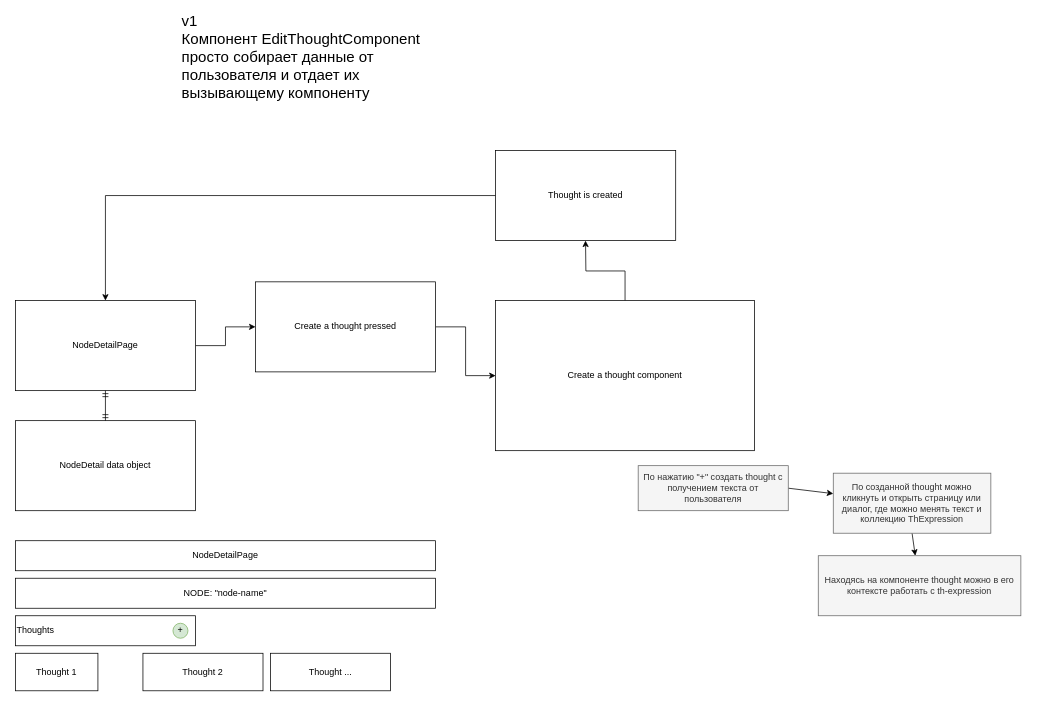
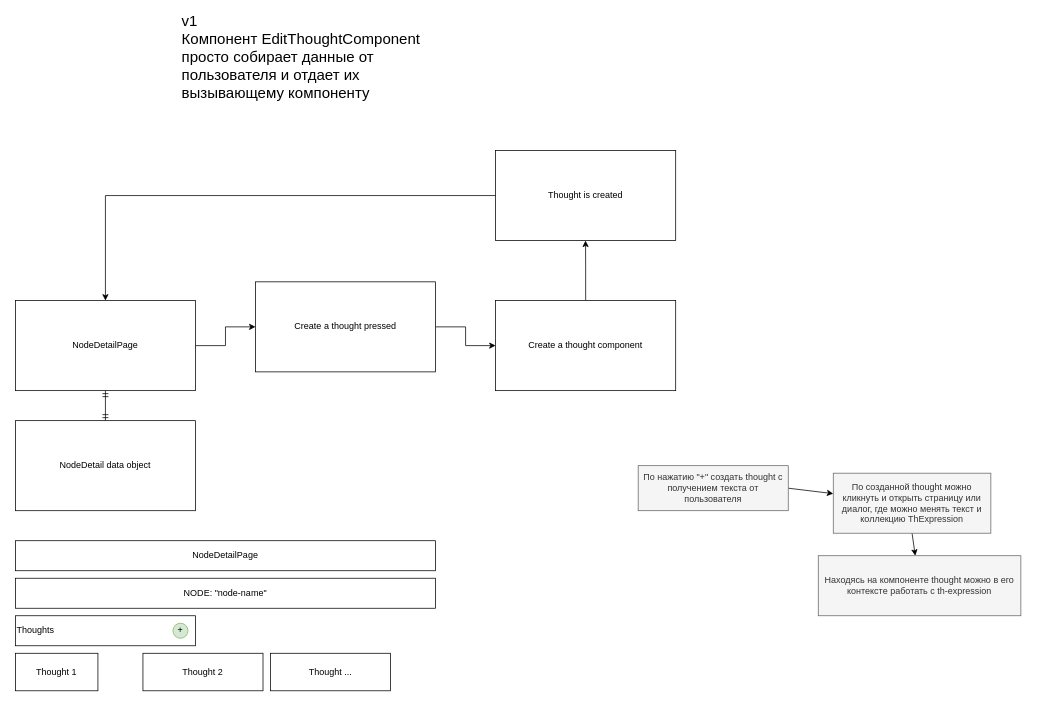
node "Create a thought component": size 259x150 -> 180x90
